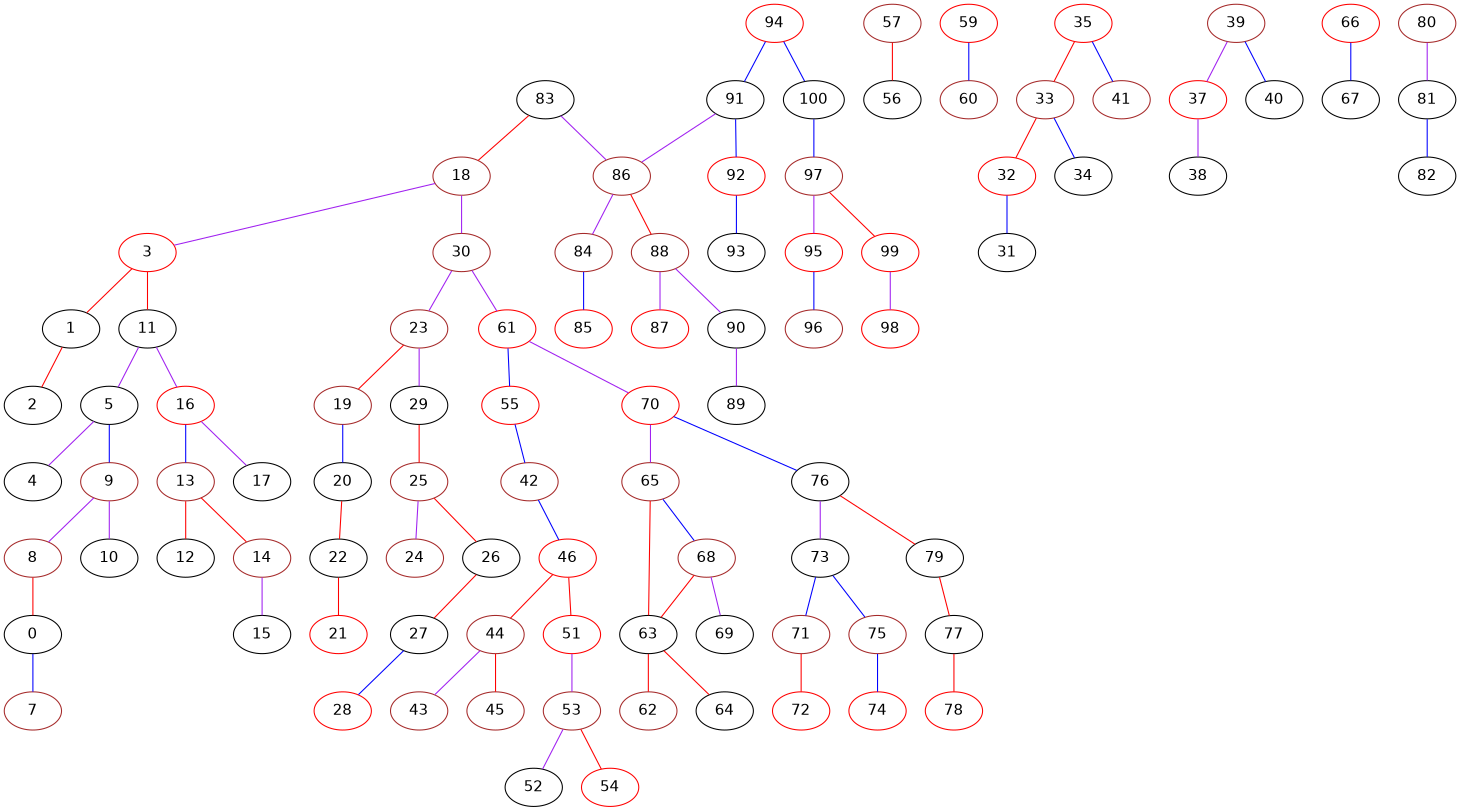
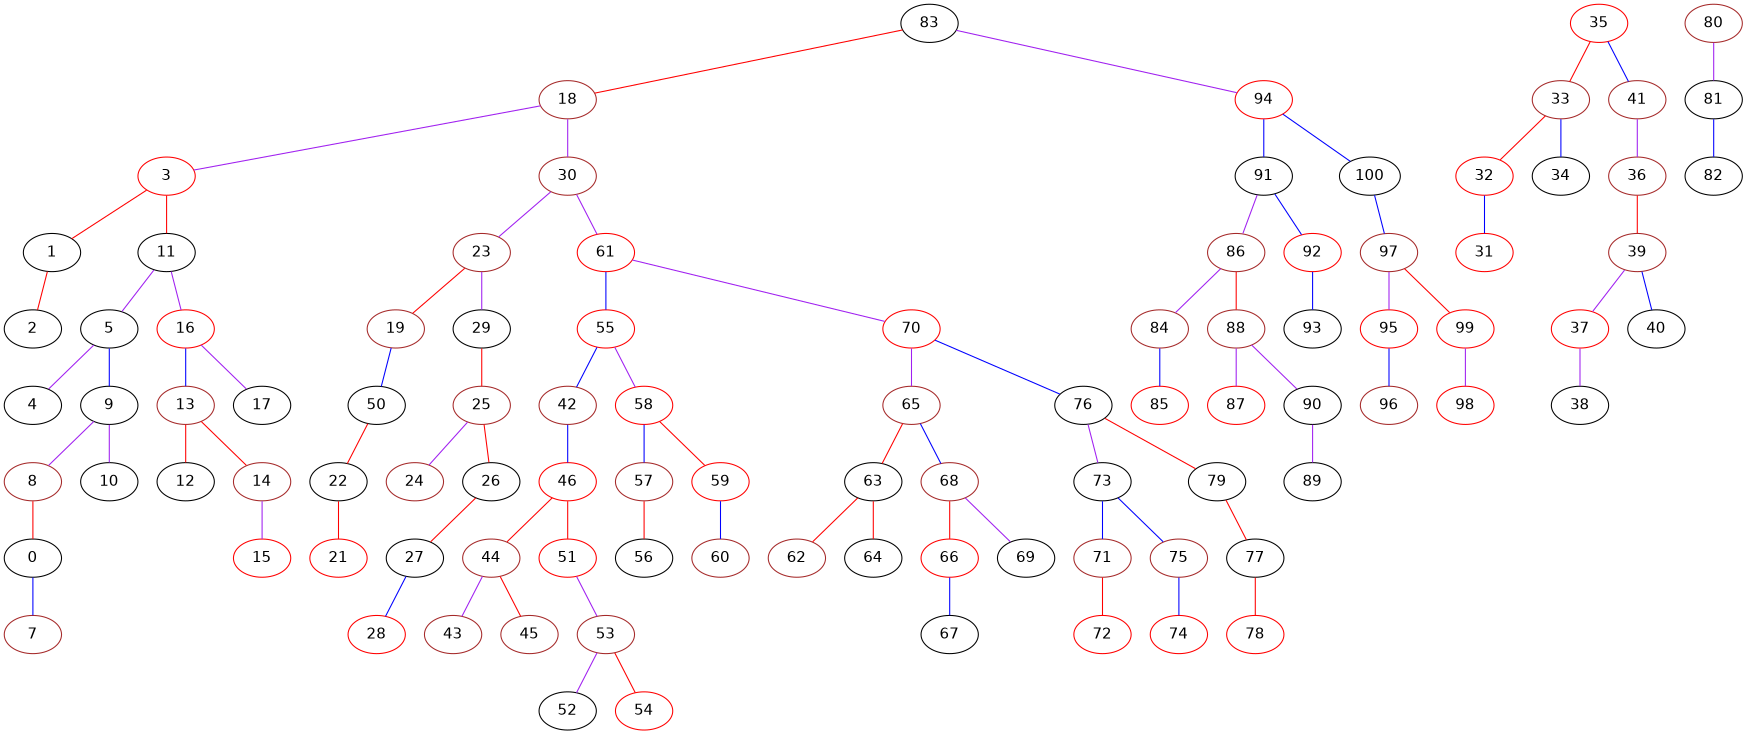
edge "83" -- "86": now "83" -- "94"
node "36": added
node "31": color black -> red
node "58": added
node "9": color brown -> black
node "20": label "20" -> "50"
edge "68" -- "63": now "68" -- "66"
node "15": color black -> red
